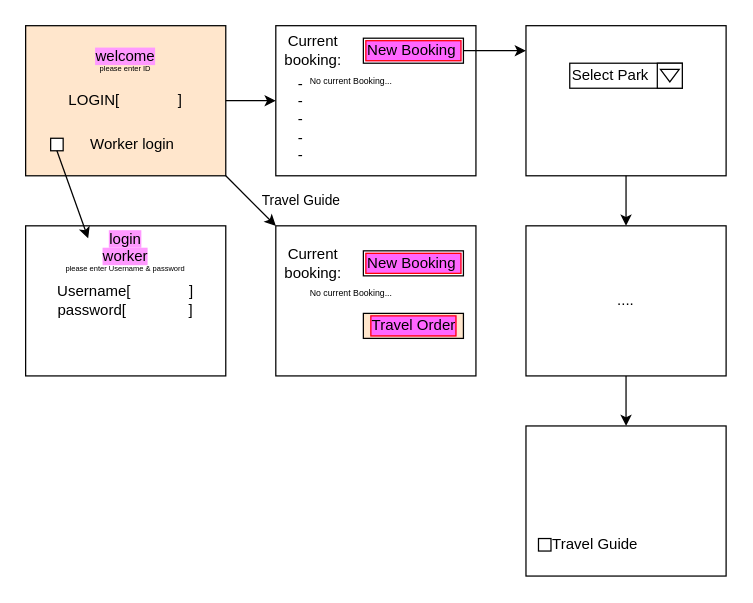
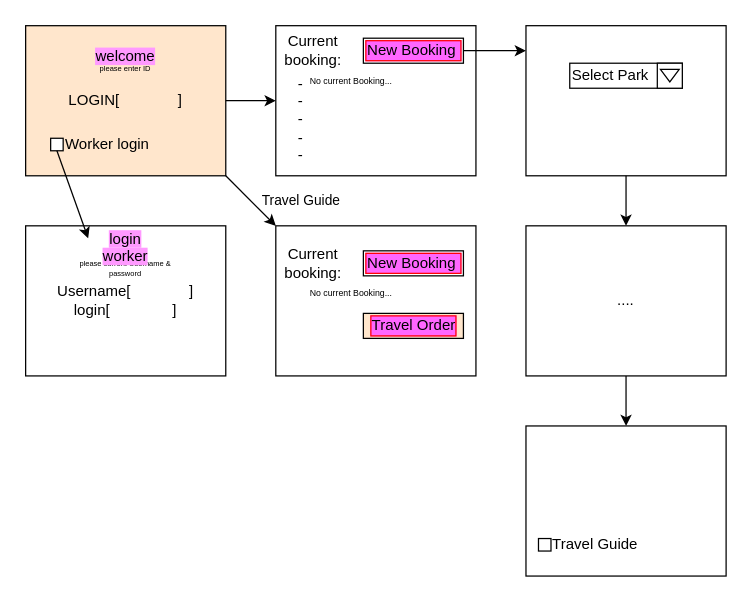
node "Worker login": moved (132, 144) -> (107, 144)
node "please enter Username & password": label "please enter Username & password" -> "please current Username & password"
node "Username[ ] password[ ]": label "Username[ ] password[ ]" -> "Username[ ] login[ ]"
